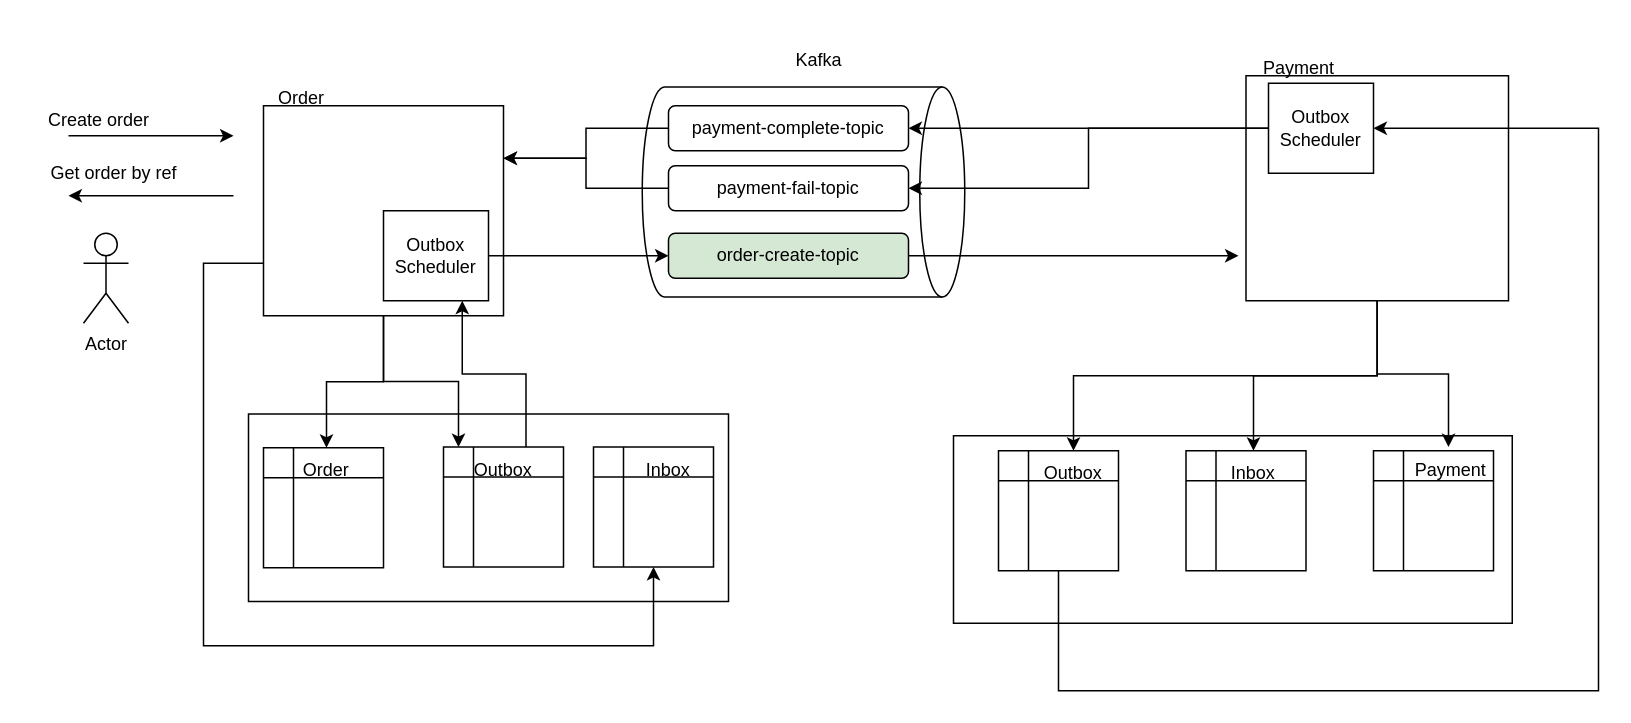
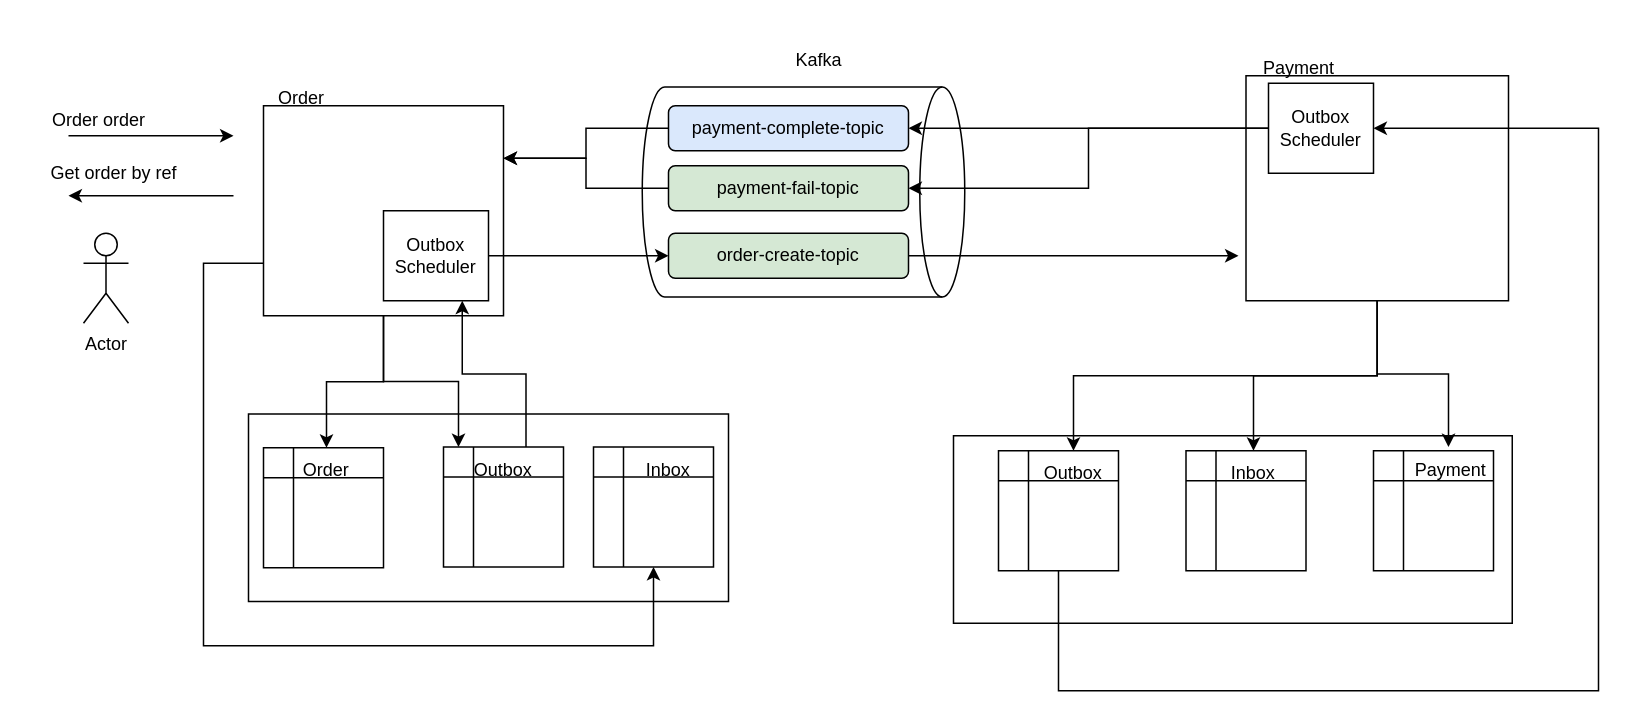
node "Create order": label "Create order" -> "Order order"
node "payment-complete-topic": fillcolor #ffffff -> #dae8fc
node "payment-fail-topic": fillcolor #ffffff -> #d5e8d4
